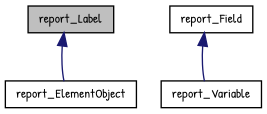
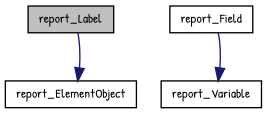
edge "report_ElementObject" -> "report_Label": reversed
edge "report_Variable" -> "report_Field": reversed
